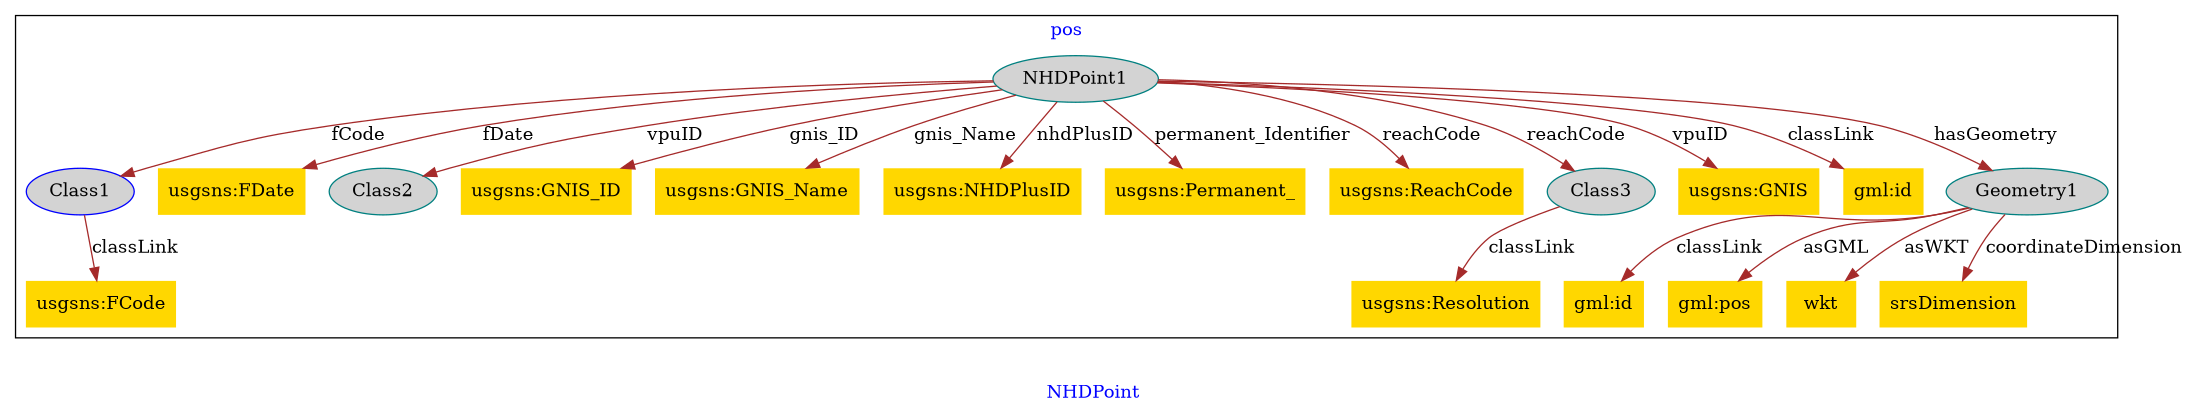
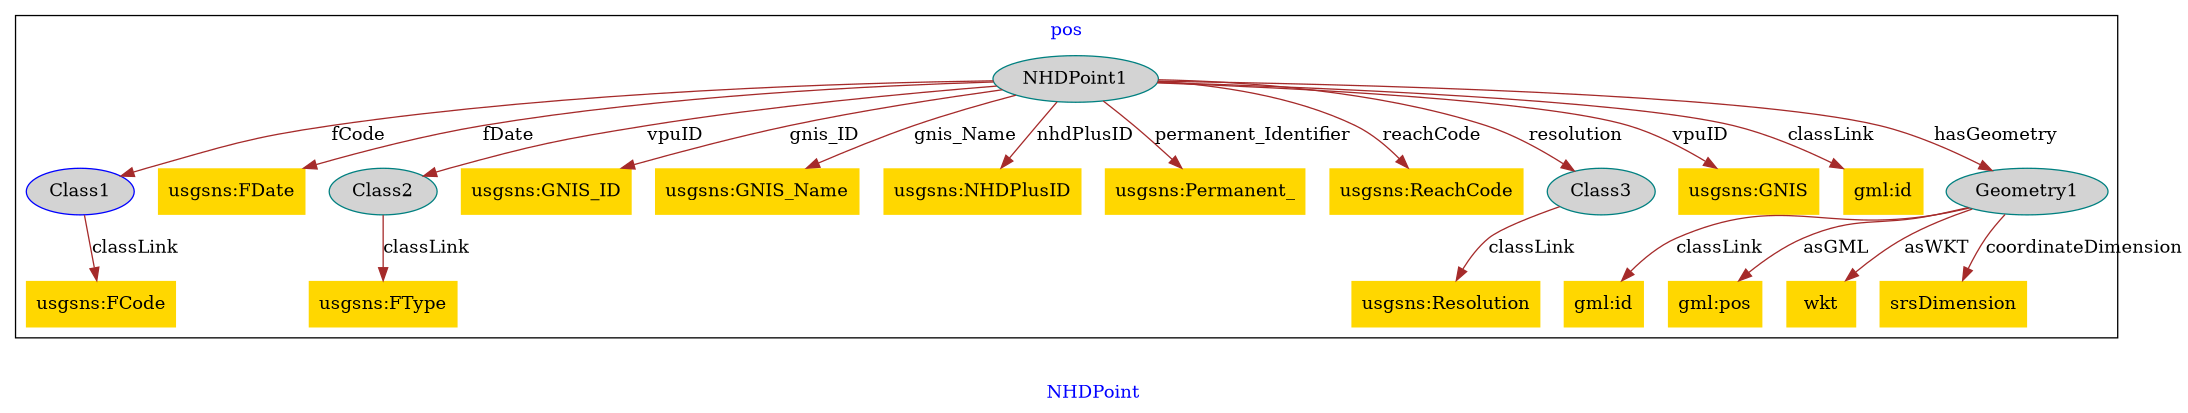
edge "NHDPoint1" -> "Class3": label "reachCode" -> "resolution"
node "usgsns:FType": added
